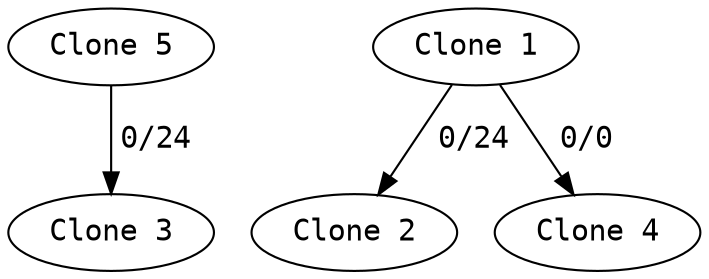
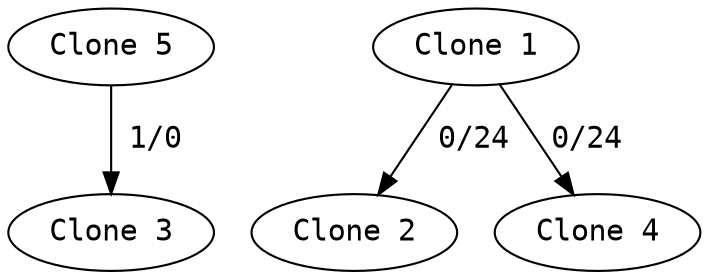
edge "Clone 5" -> "Clone 3": label " 0/24" -> " 1/0"
edge "Clone 1" -> "Clone 4": label " 0/0" -> " 0/24"
